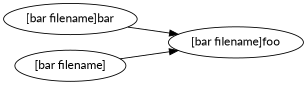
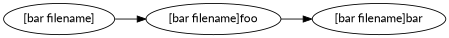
edge "[bar filename]bar" -> "[bar filename]foo": reversed
